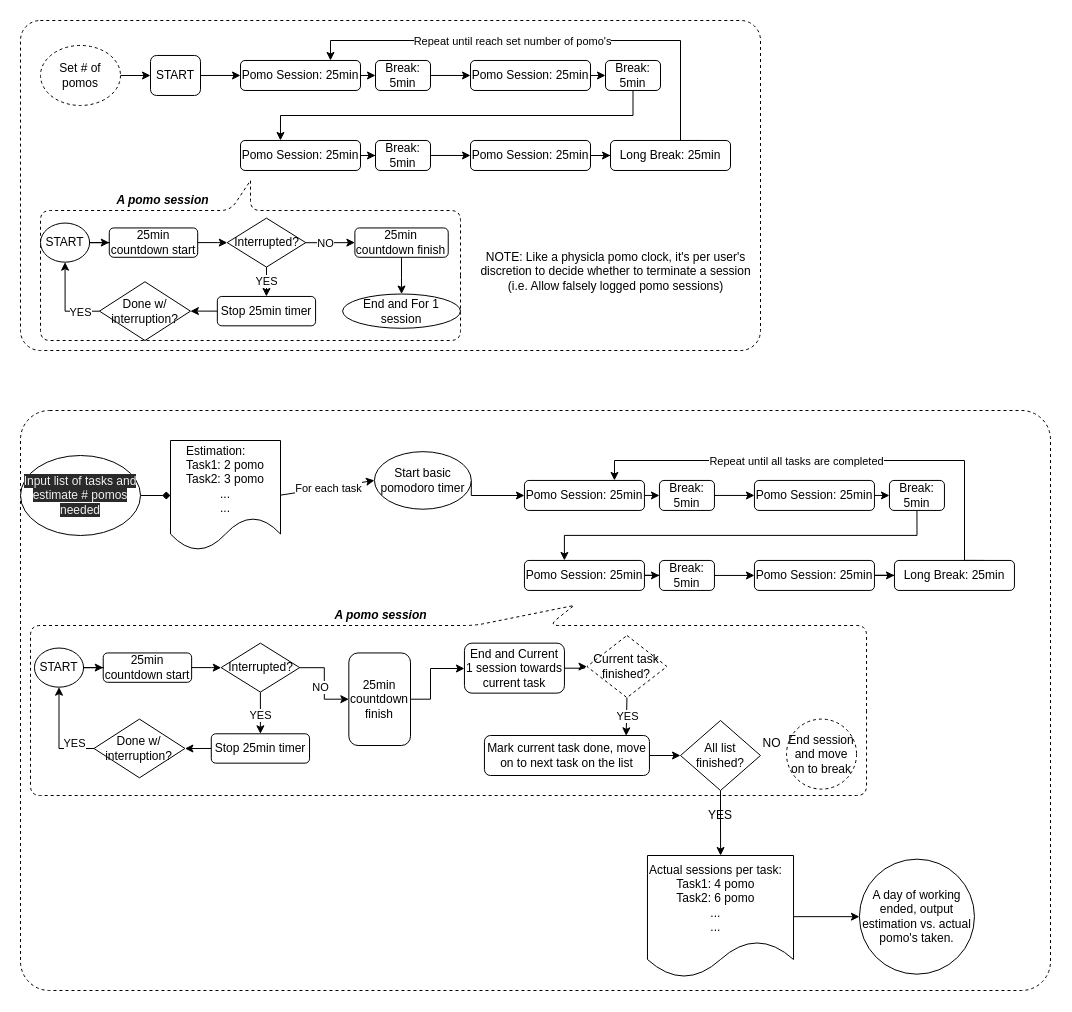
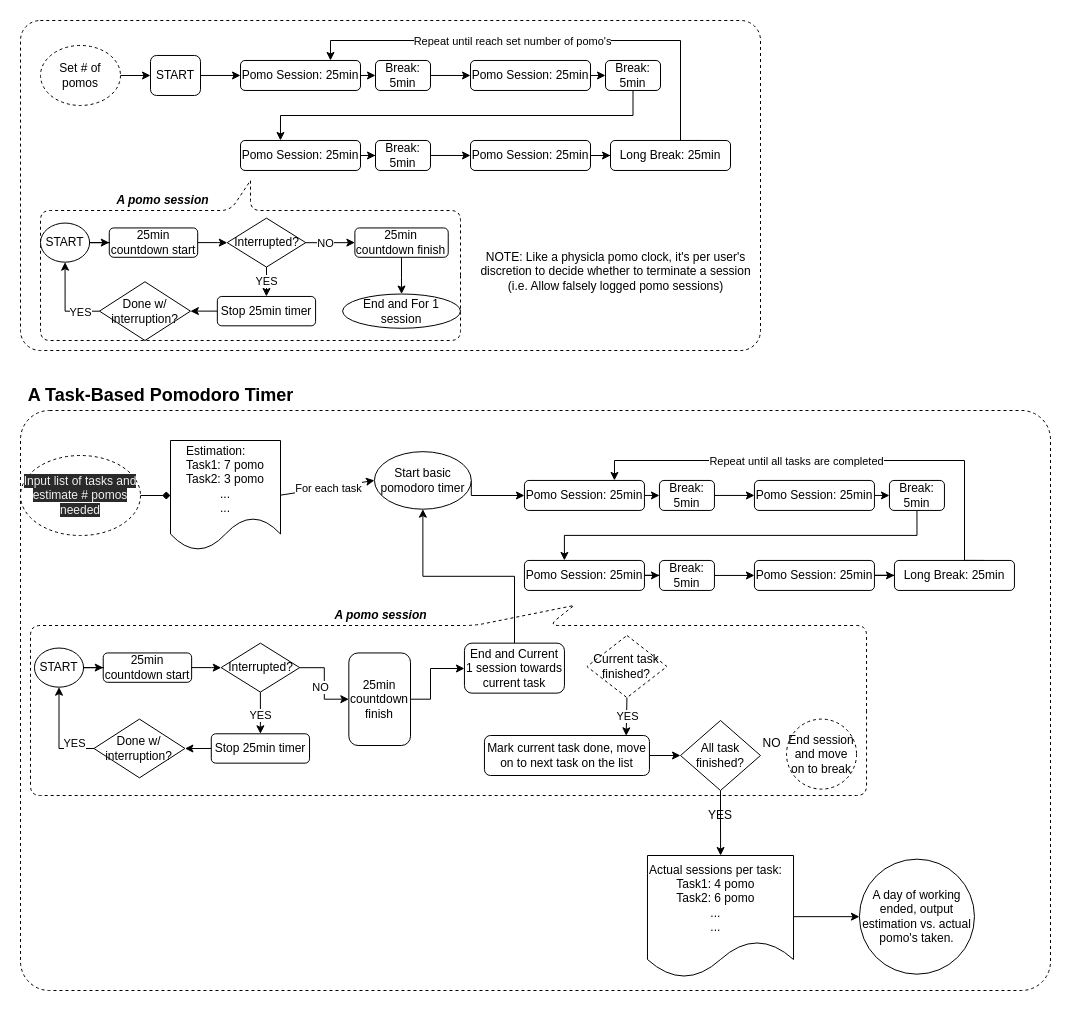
node "A Task-Based Pomodoro Timer": added
node "Estimation: Task1: 2 pomo Task2: 3 pomo ... ...": label "Estimation: Task1: 2 pomo Task2: 3 pomo ... ..." -> "Estimation: Task1: 7 pomo Task2: 3 pomo ... ..."
node "Input list of tasks and estimate # pomos needed": style solid -> dashed
edge "End and Current 1 session towards current task" -> "Current task finished?": now "End and Current 1 session towards current task" -> "Start basic pomodoro timer"
node "All list finished?": label "All list finished?" -> "All task finished?"
